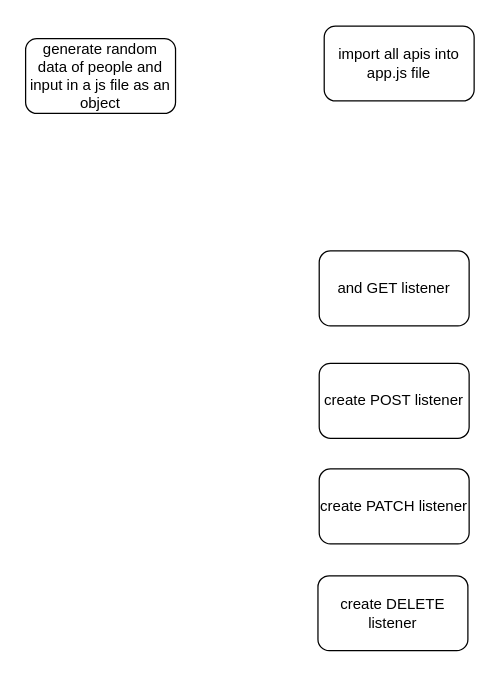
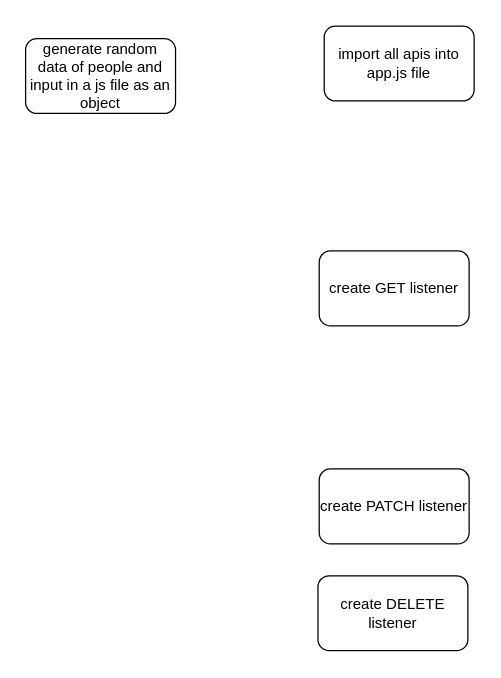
node "and GET listener": label "and GET listener" -> "create GET listener"
node "create POST listener": removed
